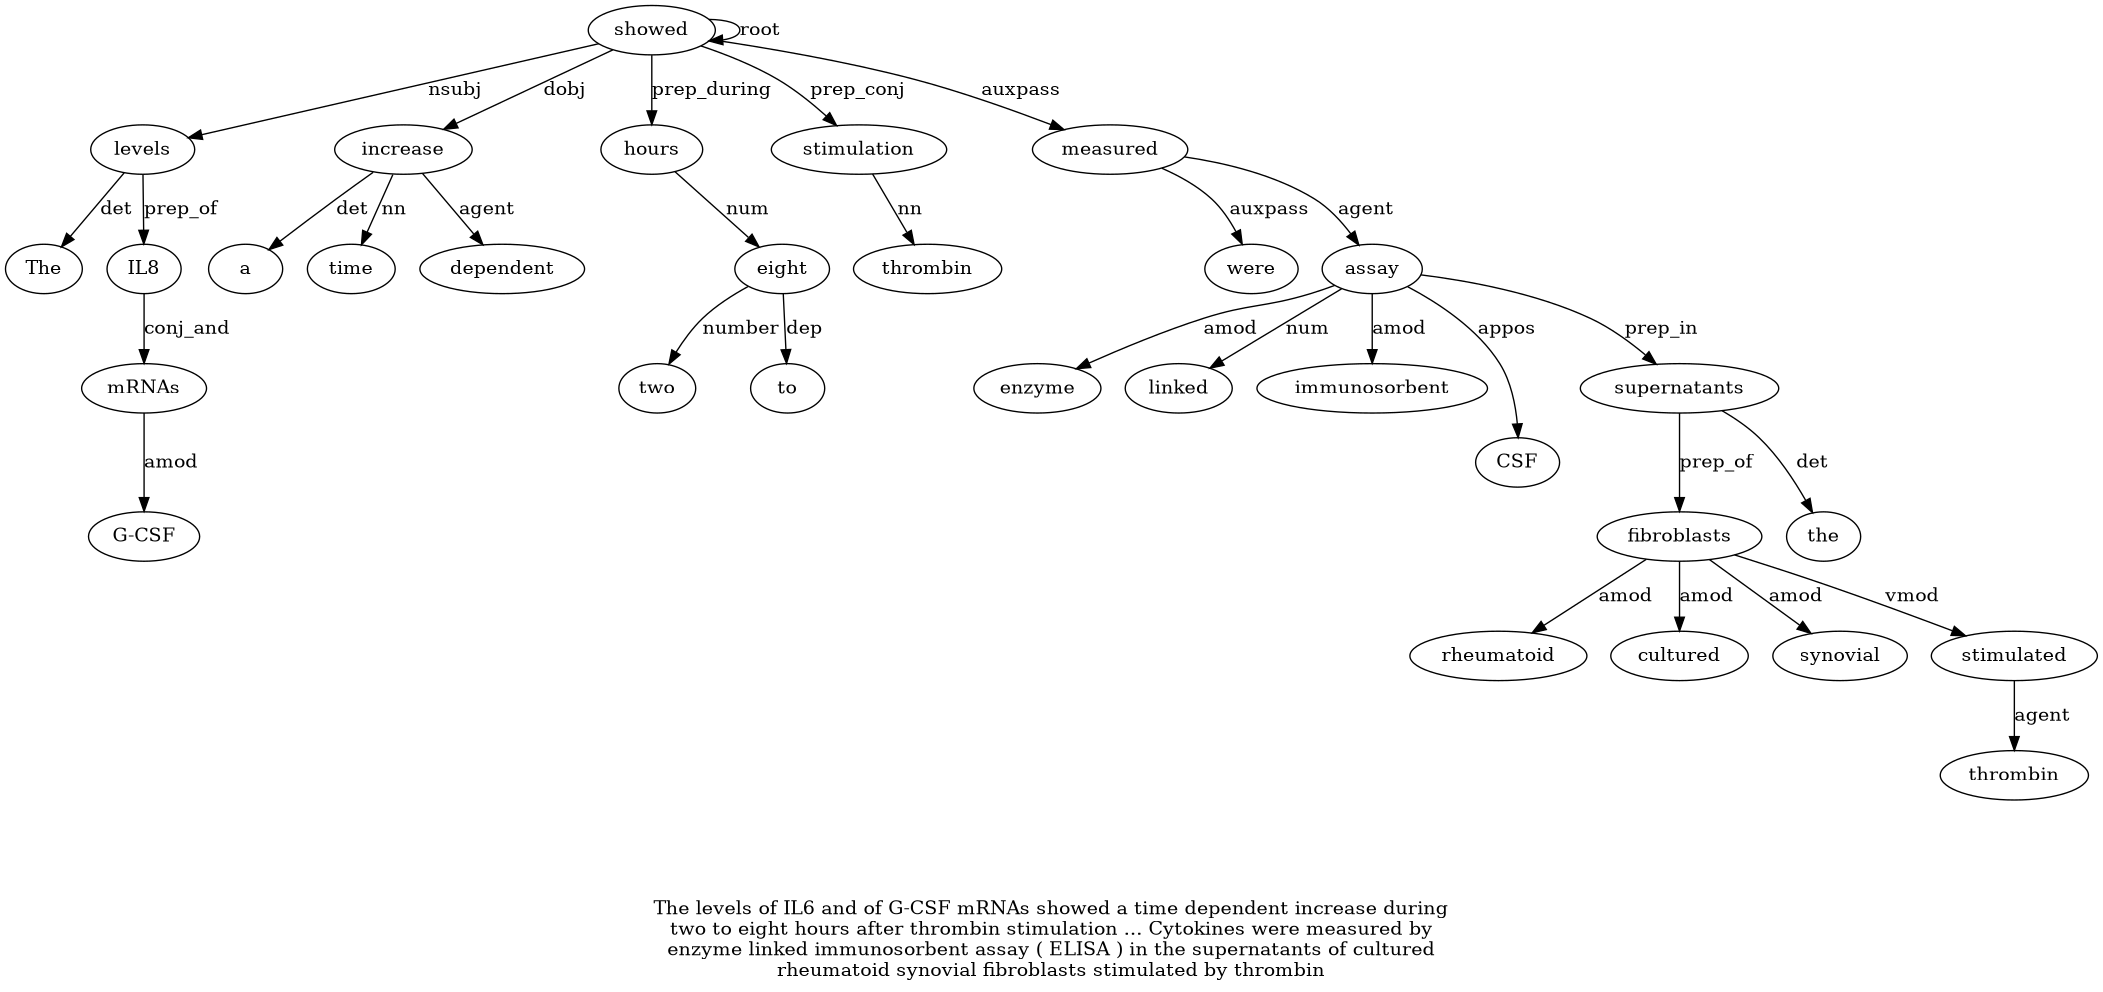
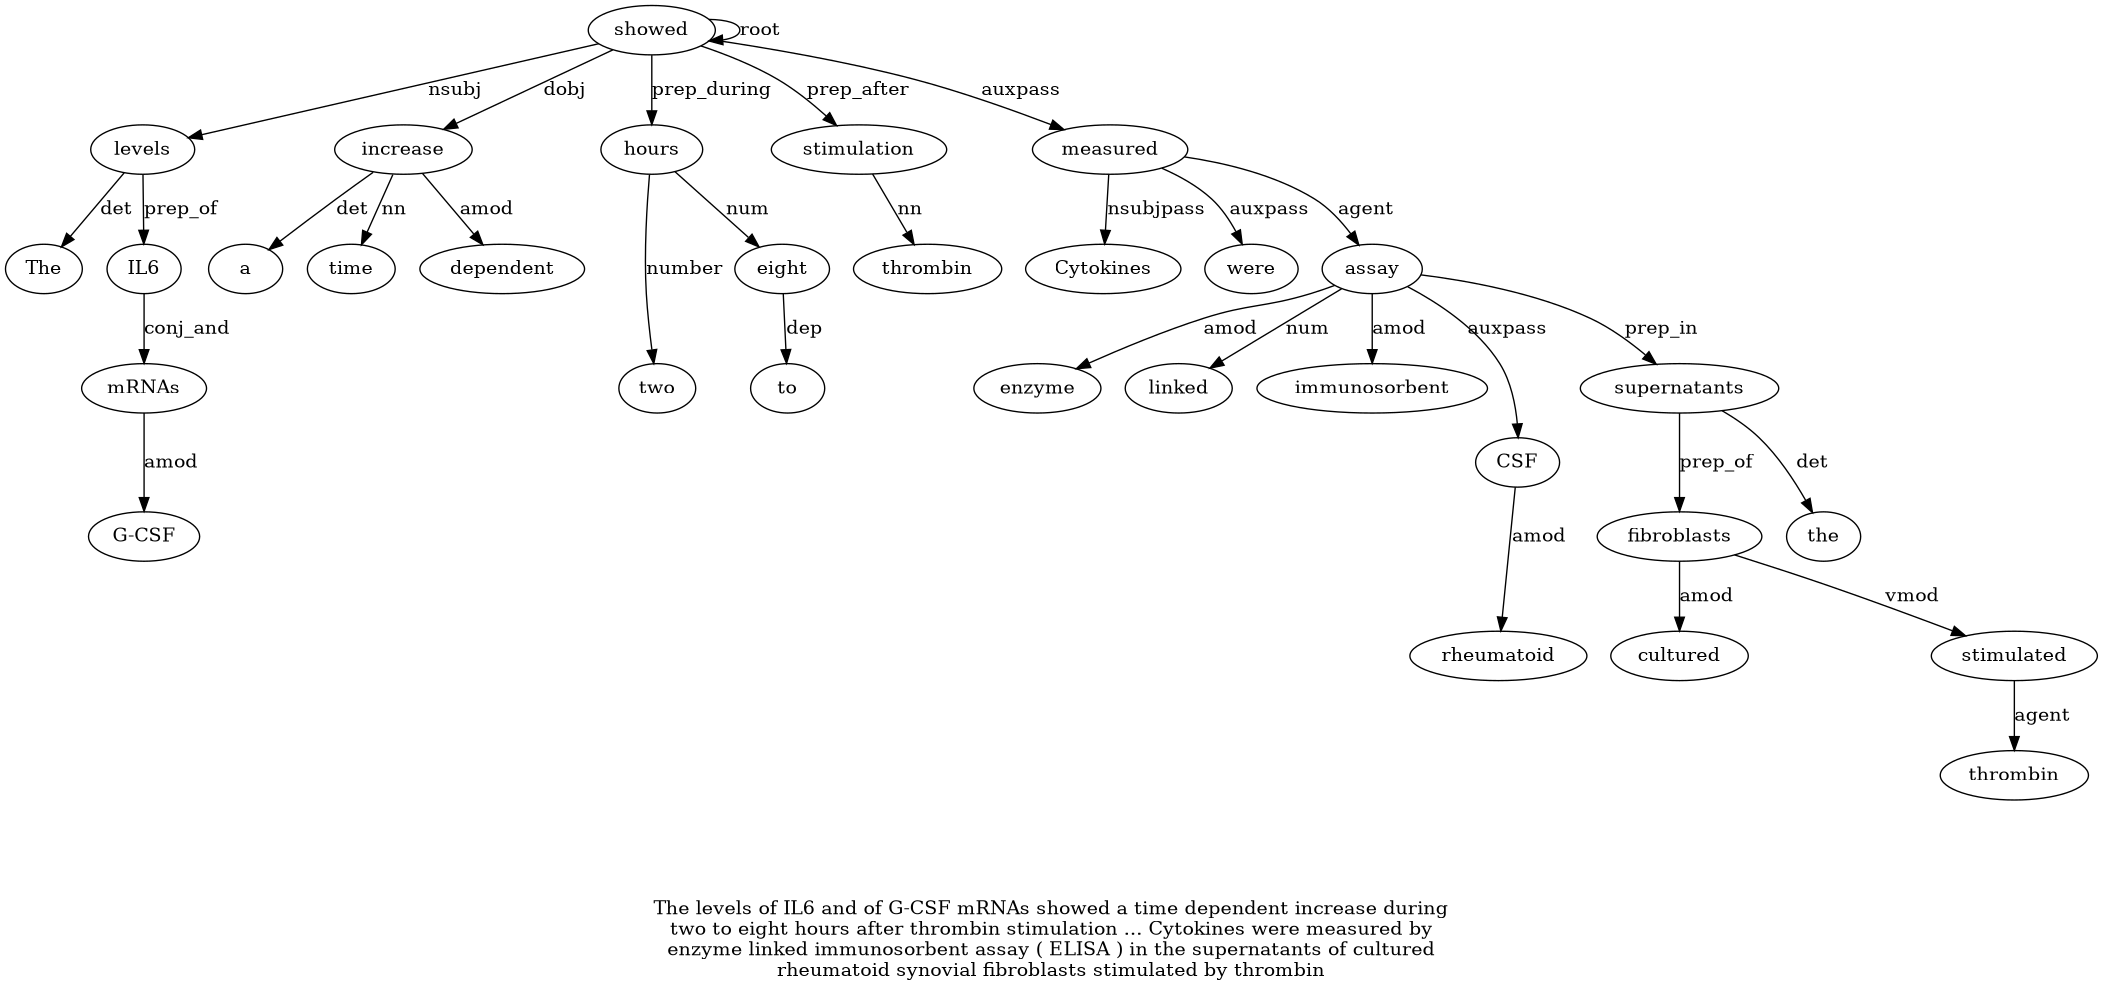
edge "showed" -> "stimulation": label "prep_conj" -> "prep_after"
edge "increase" -> "dependent": label "agent" -> "amod"
node "IL8": label "IL8" -> "IL6"
node "Cytokines": added
edge "eight" -> "two": now "hours" -> "two"
edge "assay" -> "CSF": label "appos" -> "auxpass"
edge "fibroblasts" -> "rheumatoid": now "CSF" -> "rheumatoid"
node "synovial": removed
